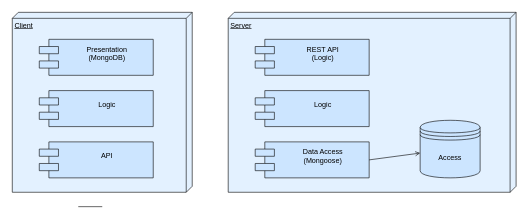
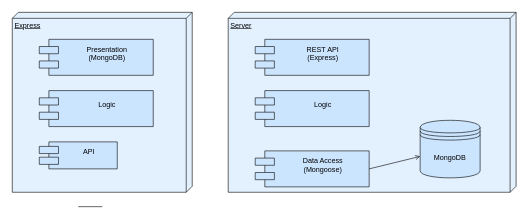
node "Client": label "Client" -> "Express"
node "REST API (Logic)": label "REST API (Logic)" -> "REST API (Express)"
node "Access": label "Access" -> "MongoDB"
node "API": size 114x36 -> 78x27
node "Data Access (Mongoose)": moved (312, 160) -> (312, 169)
